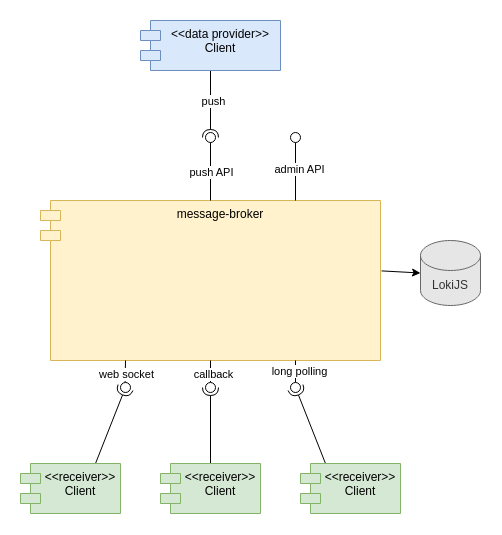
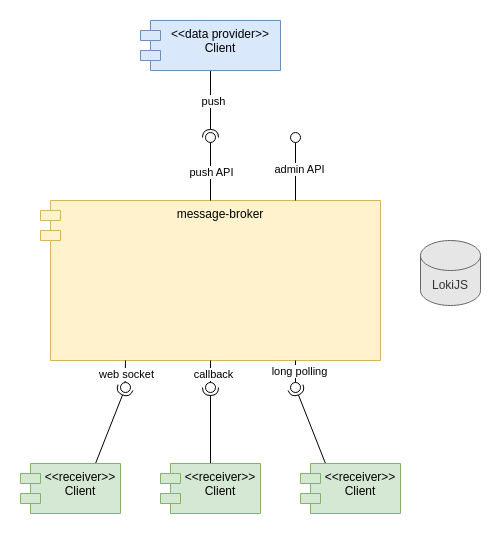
edge "message-broker" -> "LokiJS": removed
